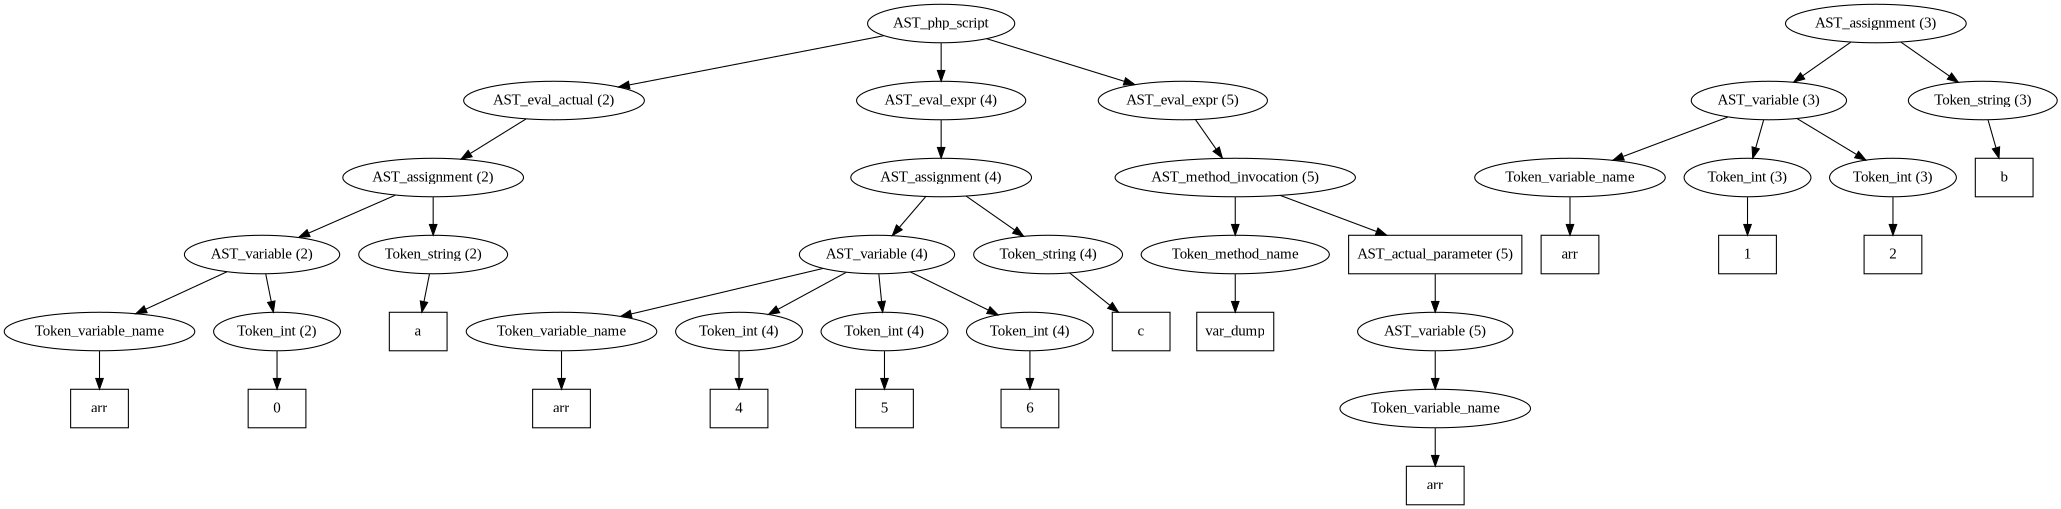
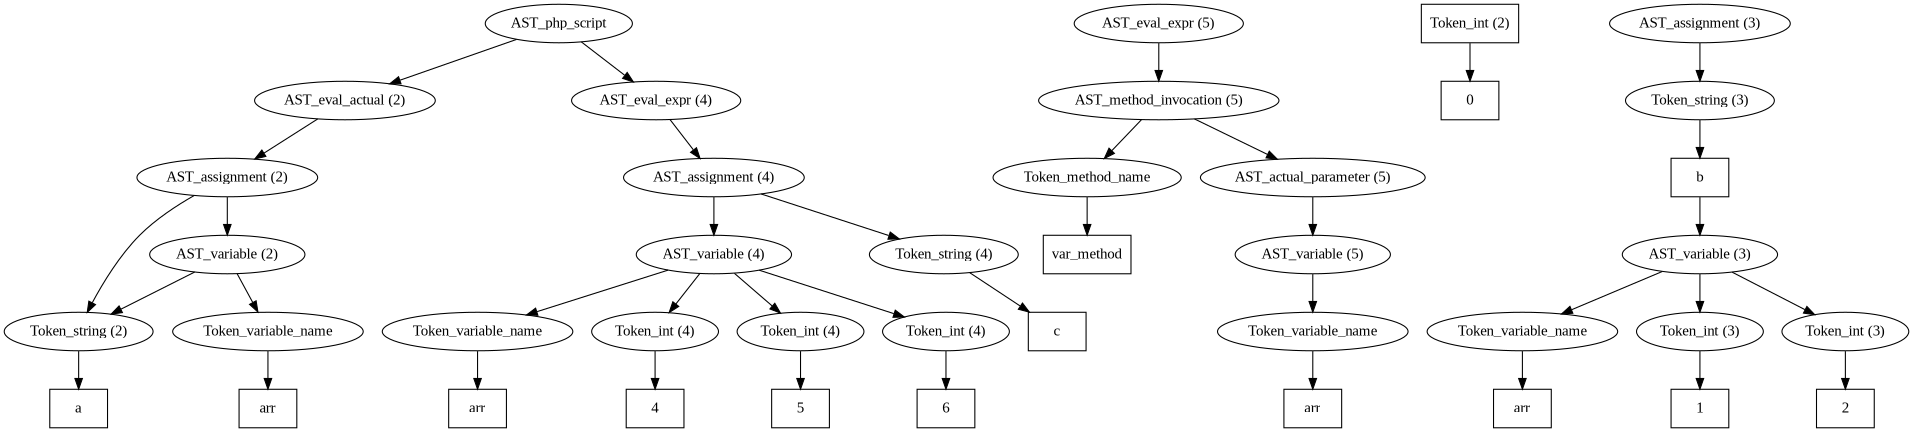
edge "AST_assignment (3)" -> "AST_variable (3)": now "b" -> "AST_variable (3)"
edge "AST_php_script" -> "AST_eval_expr (5)": removed
node "AST_actual_parameter (5)": shape box -> ellipse
edge "AST_variable (2)" -> "Token_int (2)": now "AST_variable (2)" -> "Token_string (2)"
node "Token_int (2)": shape ellipse -> box
node "var_dump": label "var_dump" -> "var_method"
